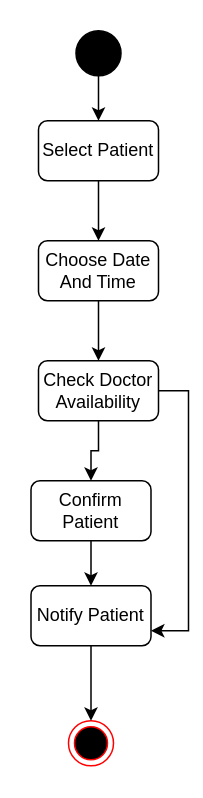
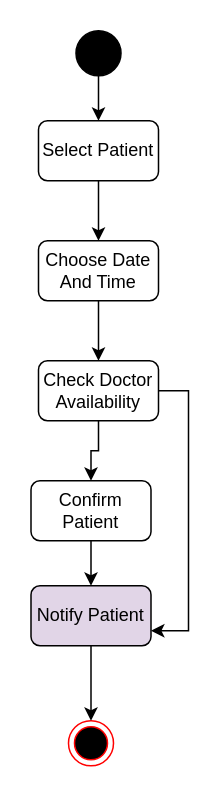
node "Notify Patient": fillcolor #ffffff -> #e1d5e7
